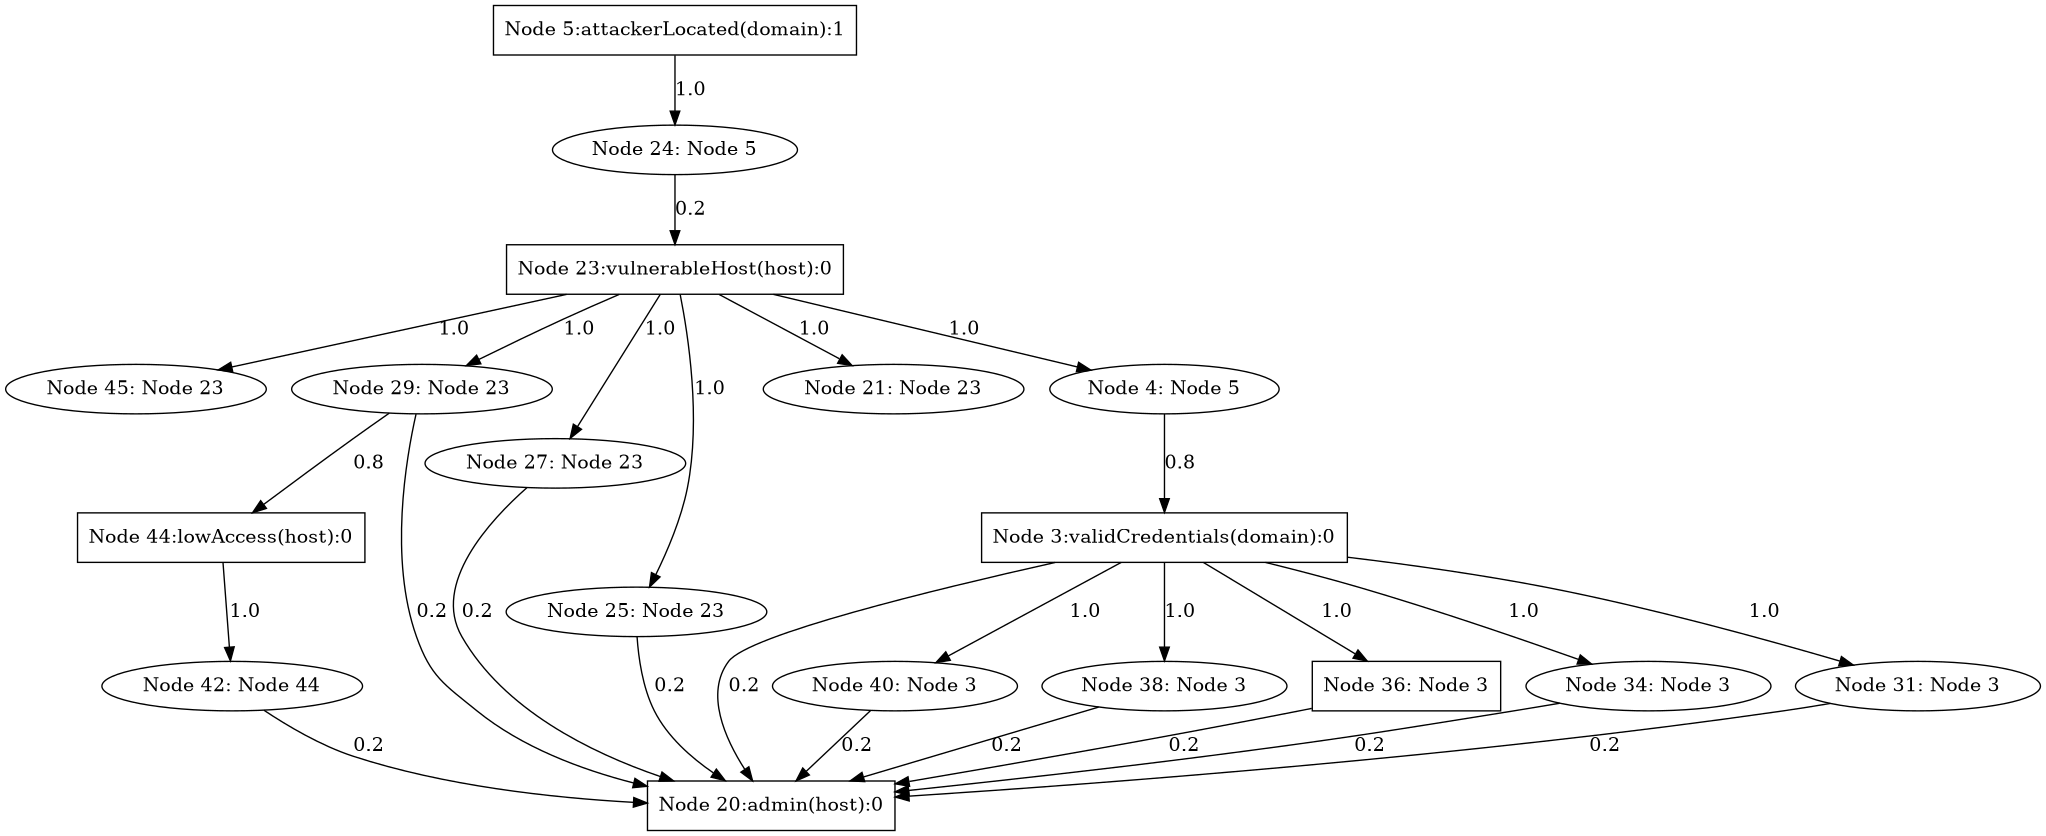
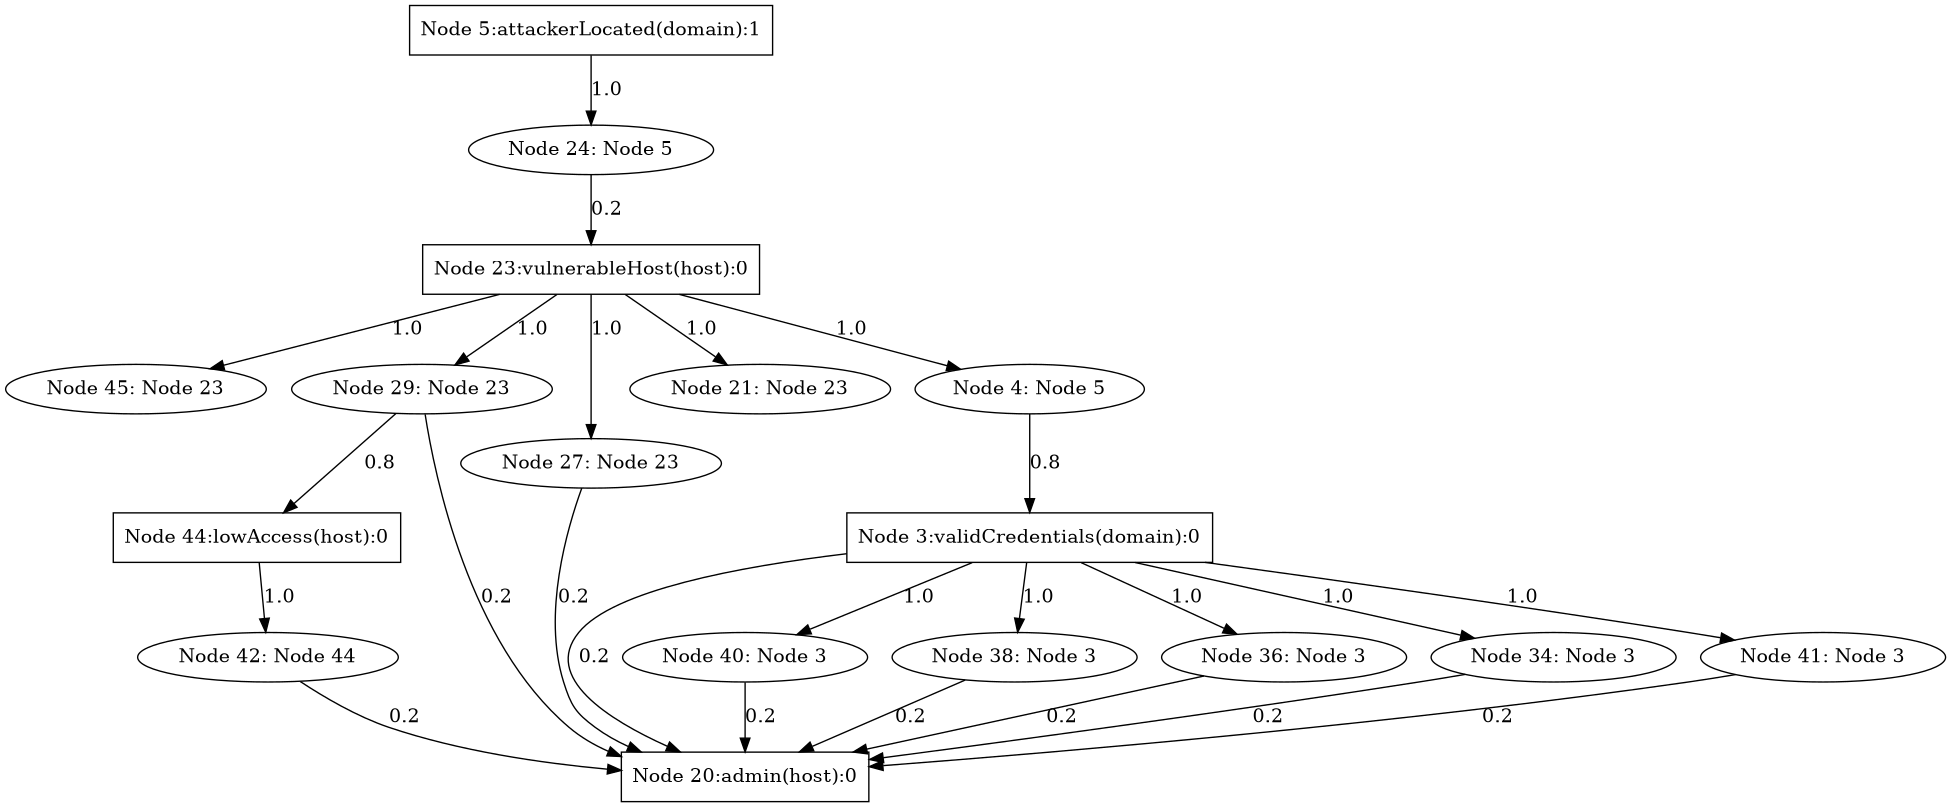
node "Node 25: Node 23": removed
node "Node 36: Node 3": shape box -> ellipse
node "Node 31: Node 3": label "Node 31: Node 3" -> "Node 41: Node 3"
